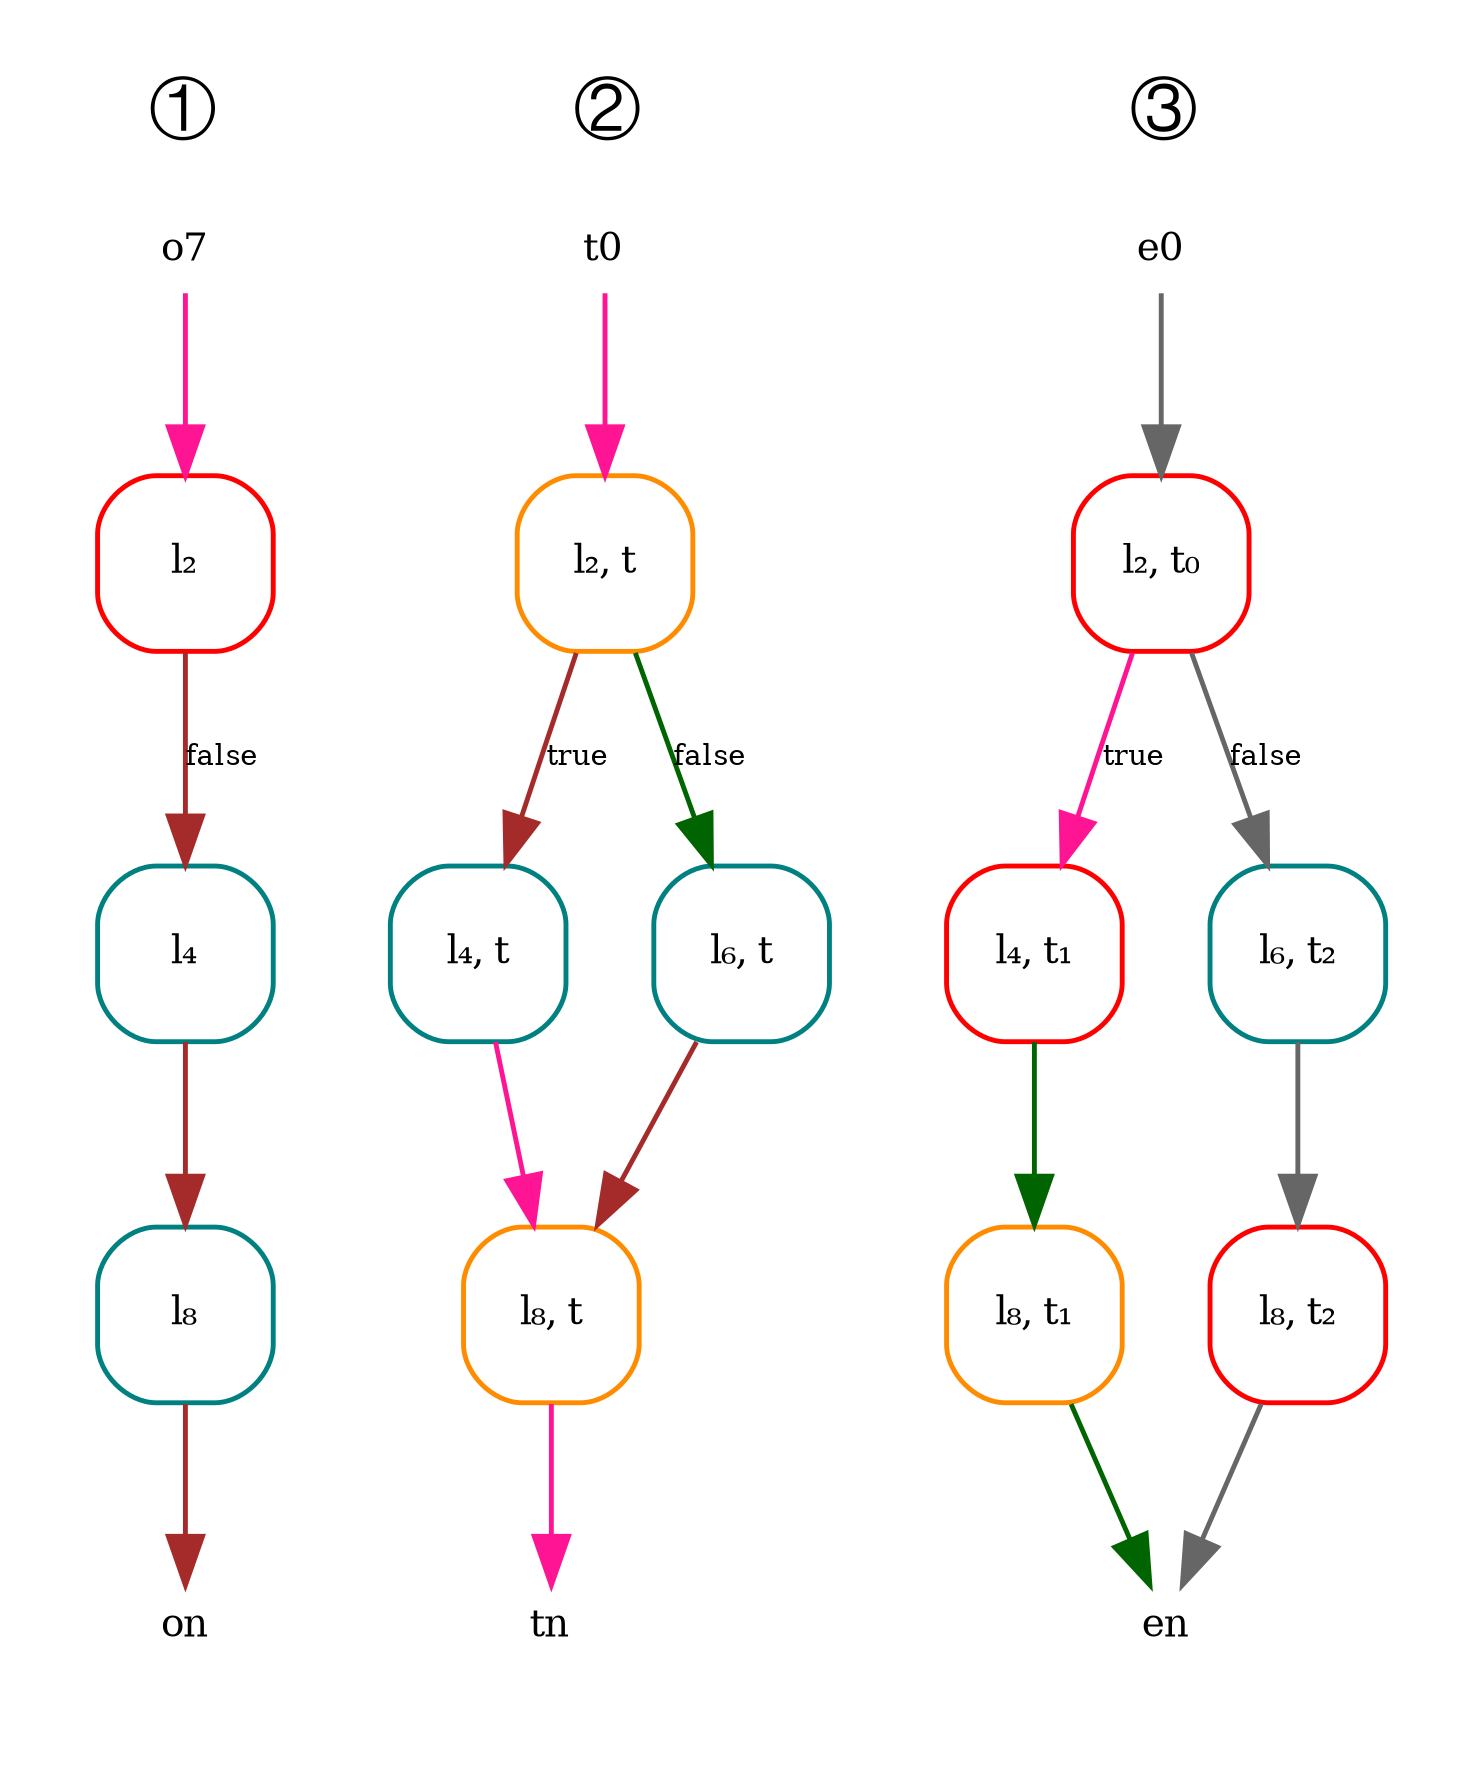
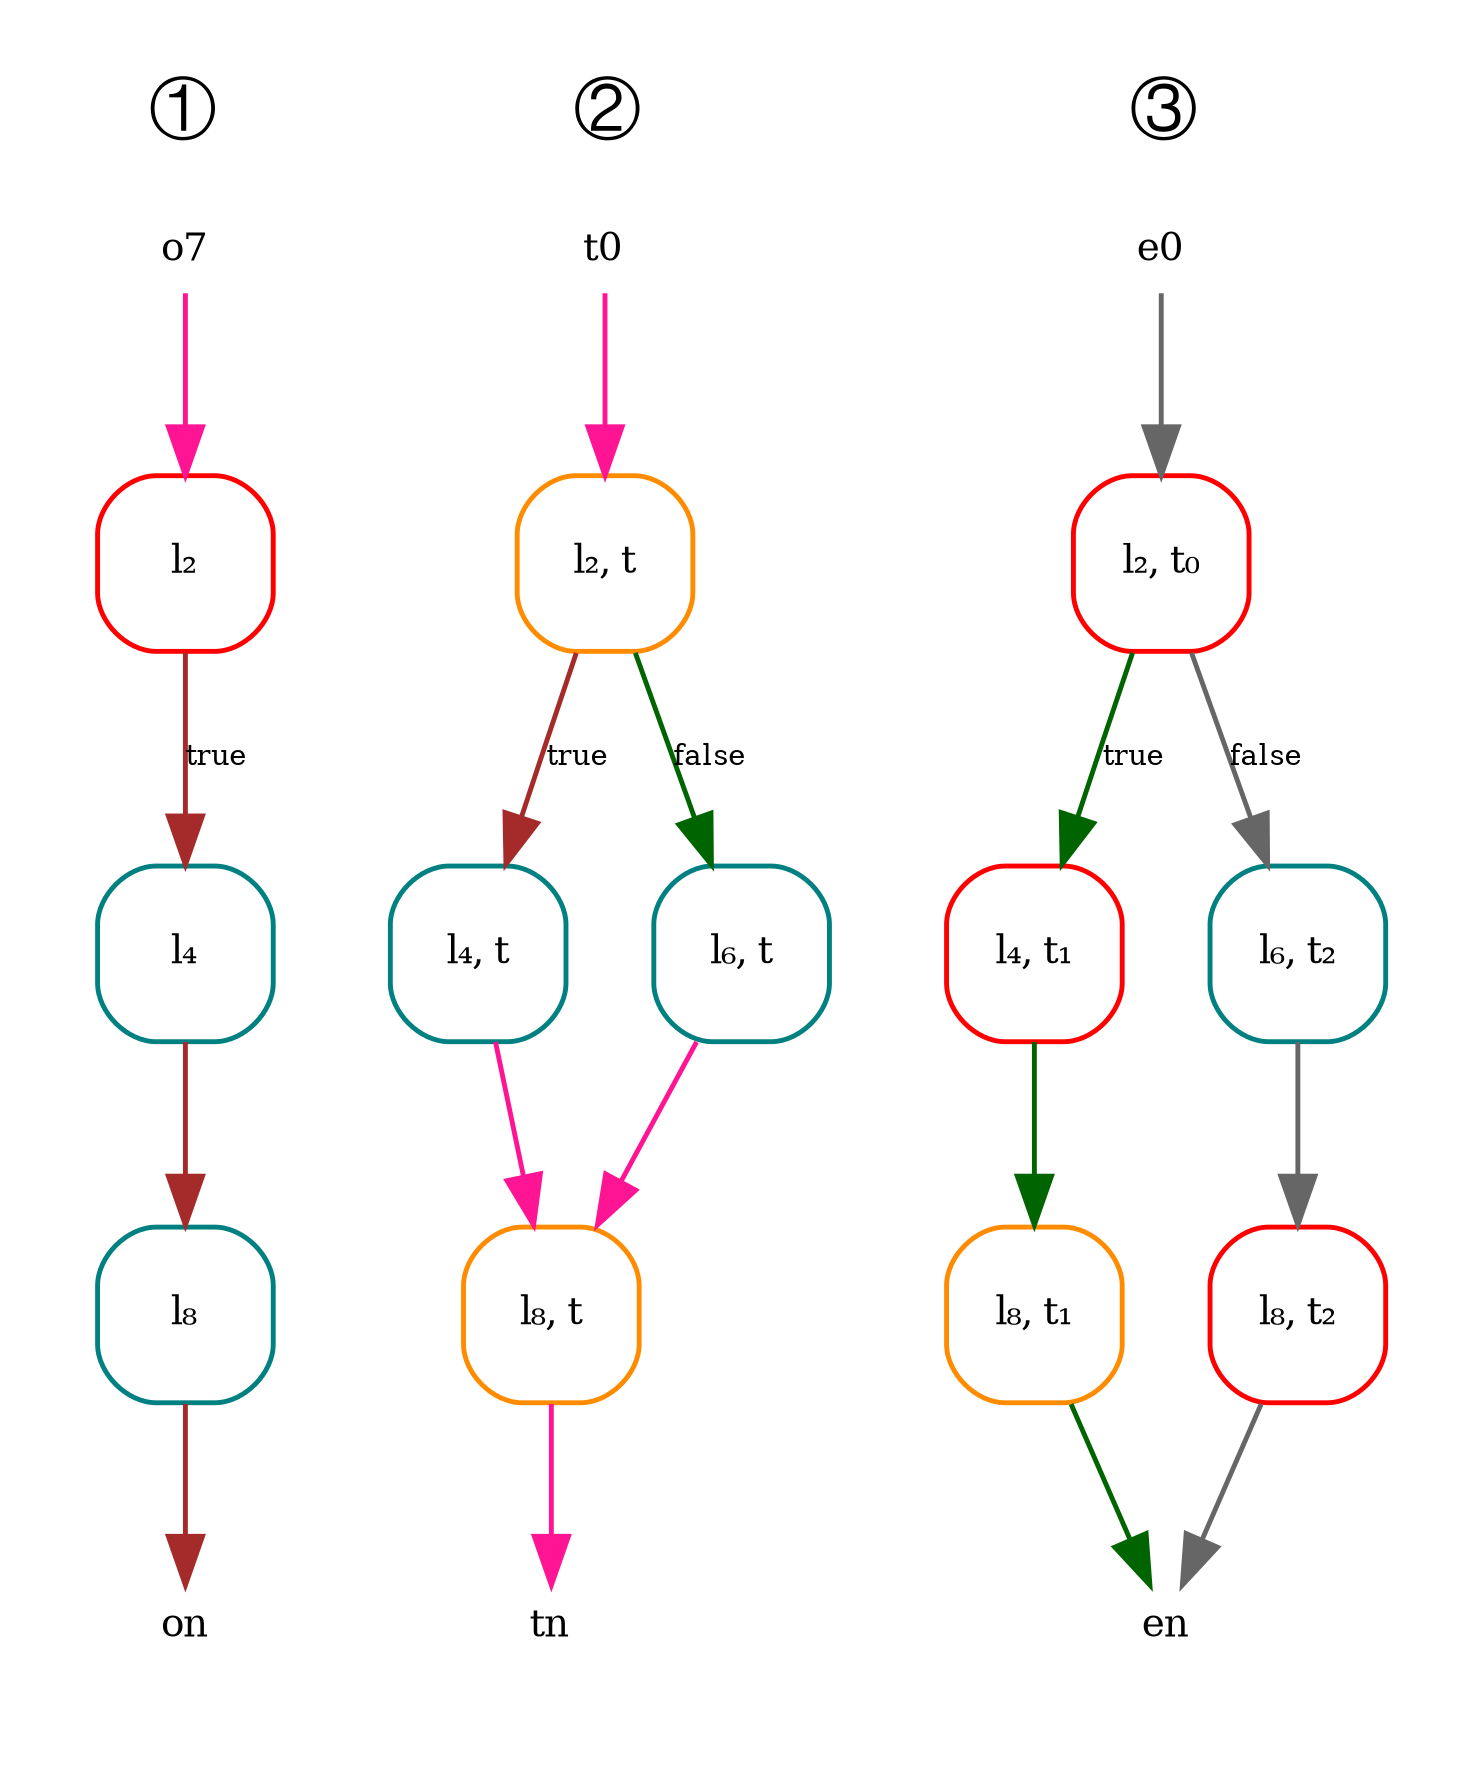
edge "l₂, t₀" -> "l₄, t₁": color deeppink -> darkgreen
edge "l₂" -> "l₄": label "false" -> "true"
edge "l₆, t" -> "l₈, t": color brown -> deeppink
